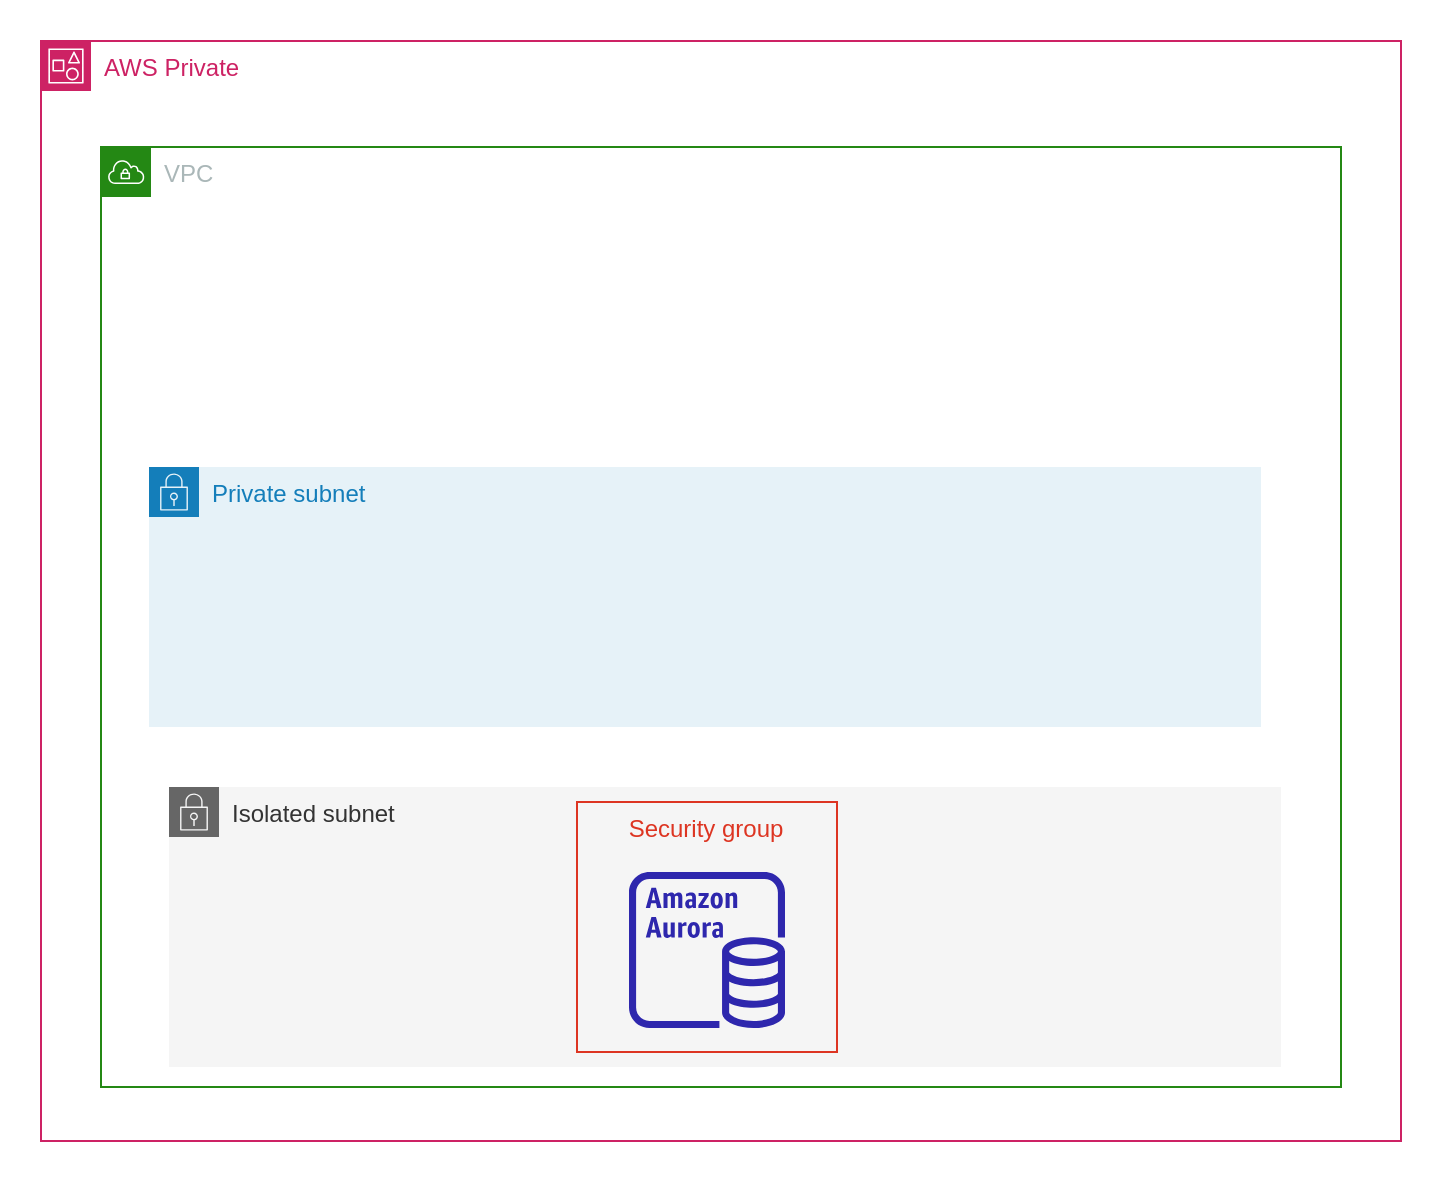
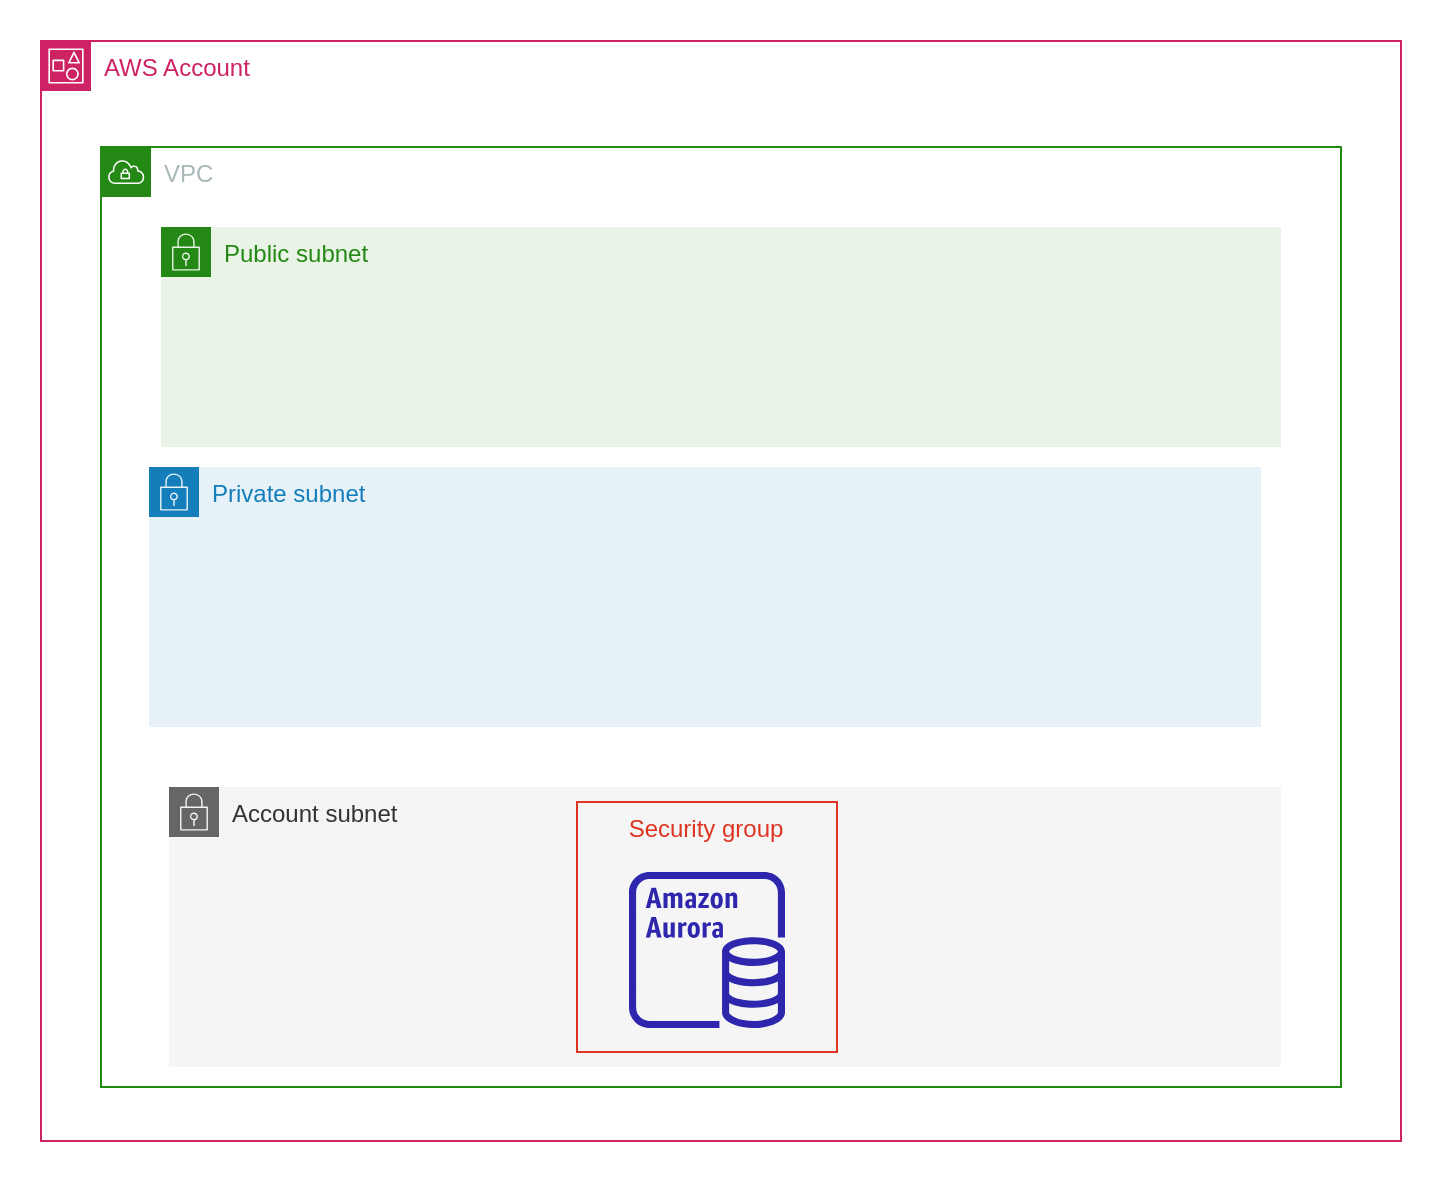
node "AWS Private": label "AWS Private" -> "AWS Account"
node "Public subnet": added
node "Isolated subnet": label "Isolated subnet" -> "Account subnet"
